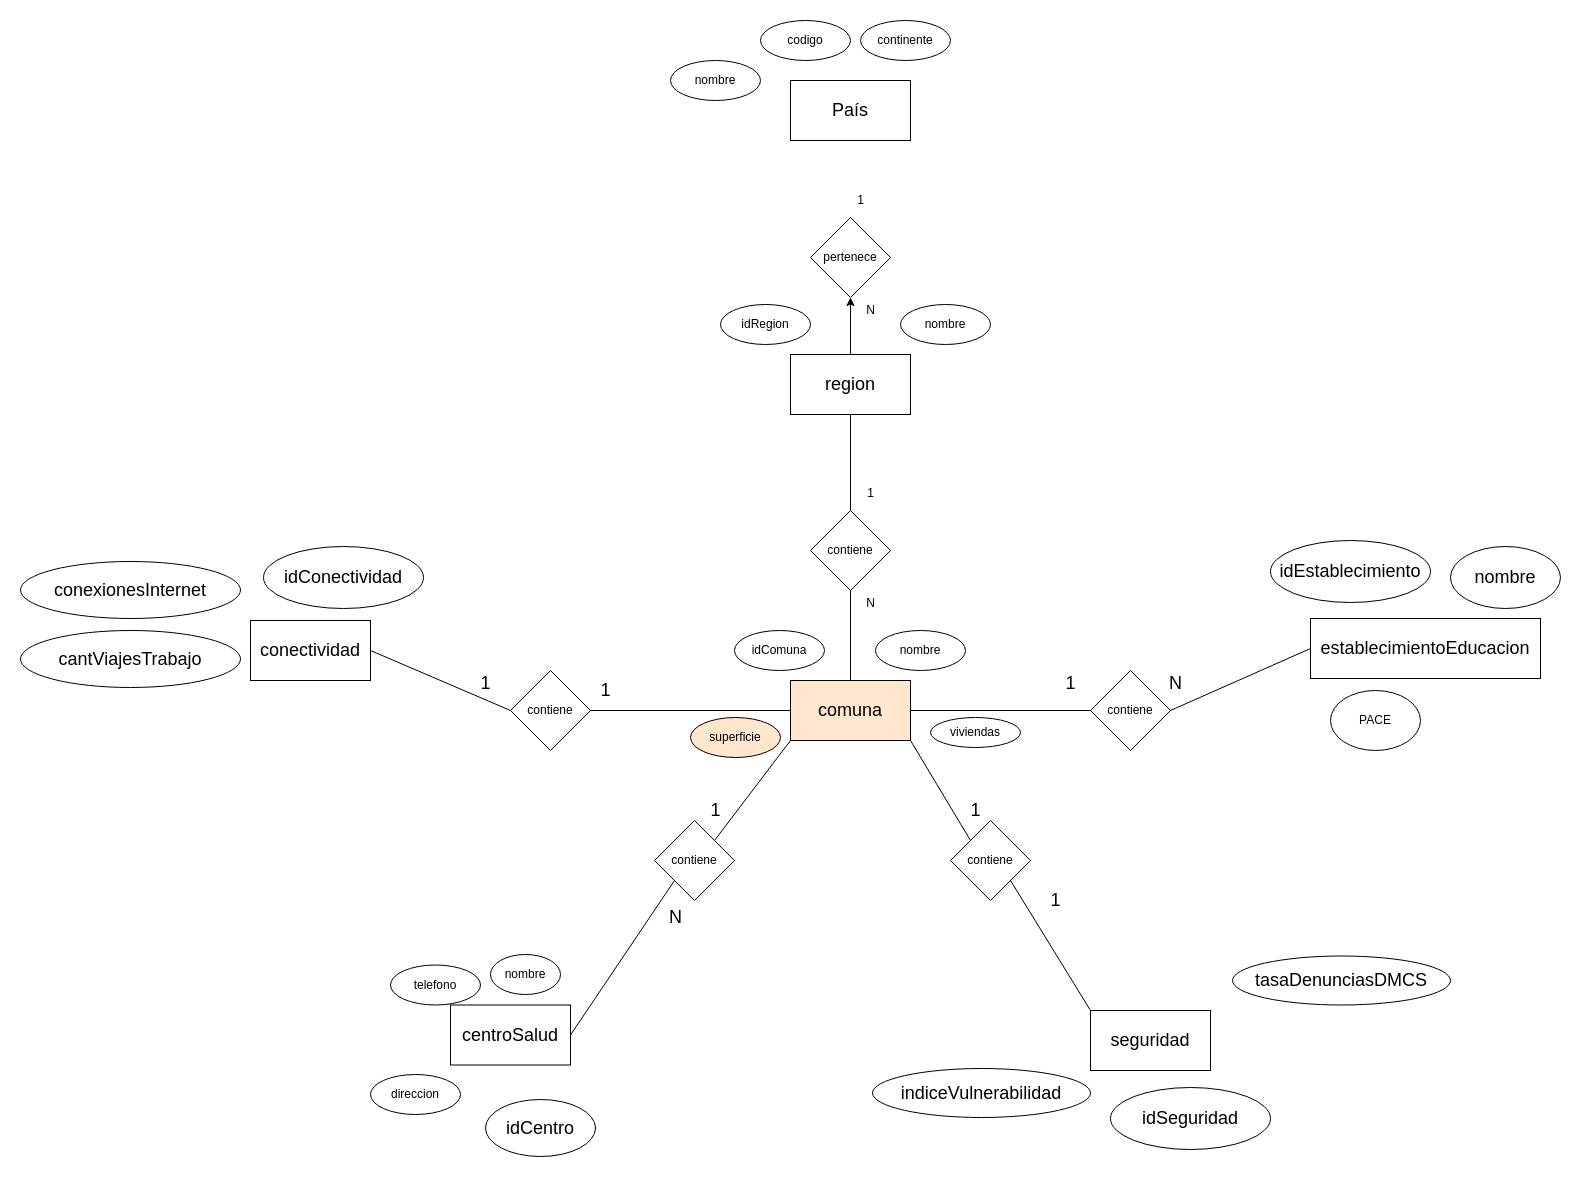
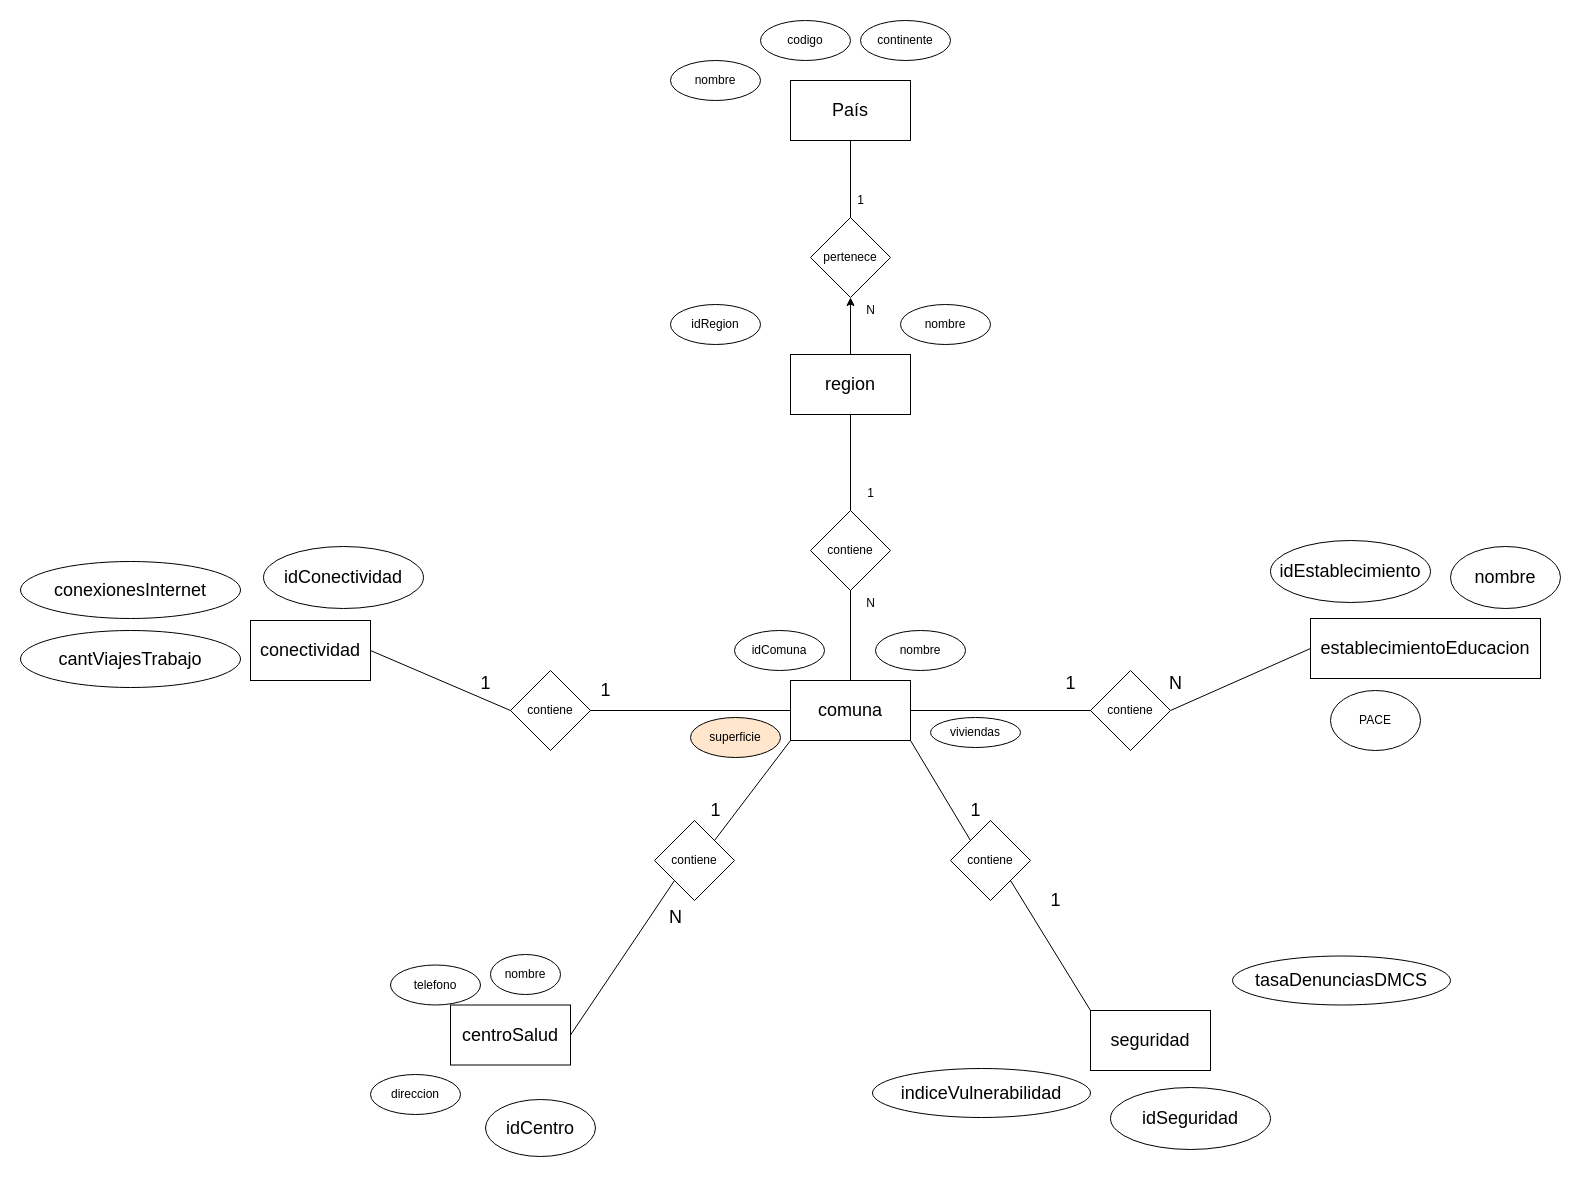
edge "País" -- "pertenece": added
node "idRegion": moved (766, 325) -> (716, 325)
node "comuna": fillcolor #ffe6cc -> #ffffff
